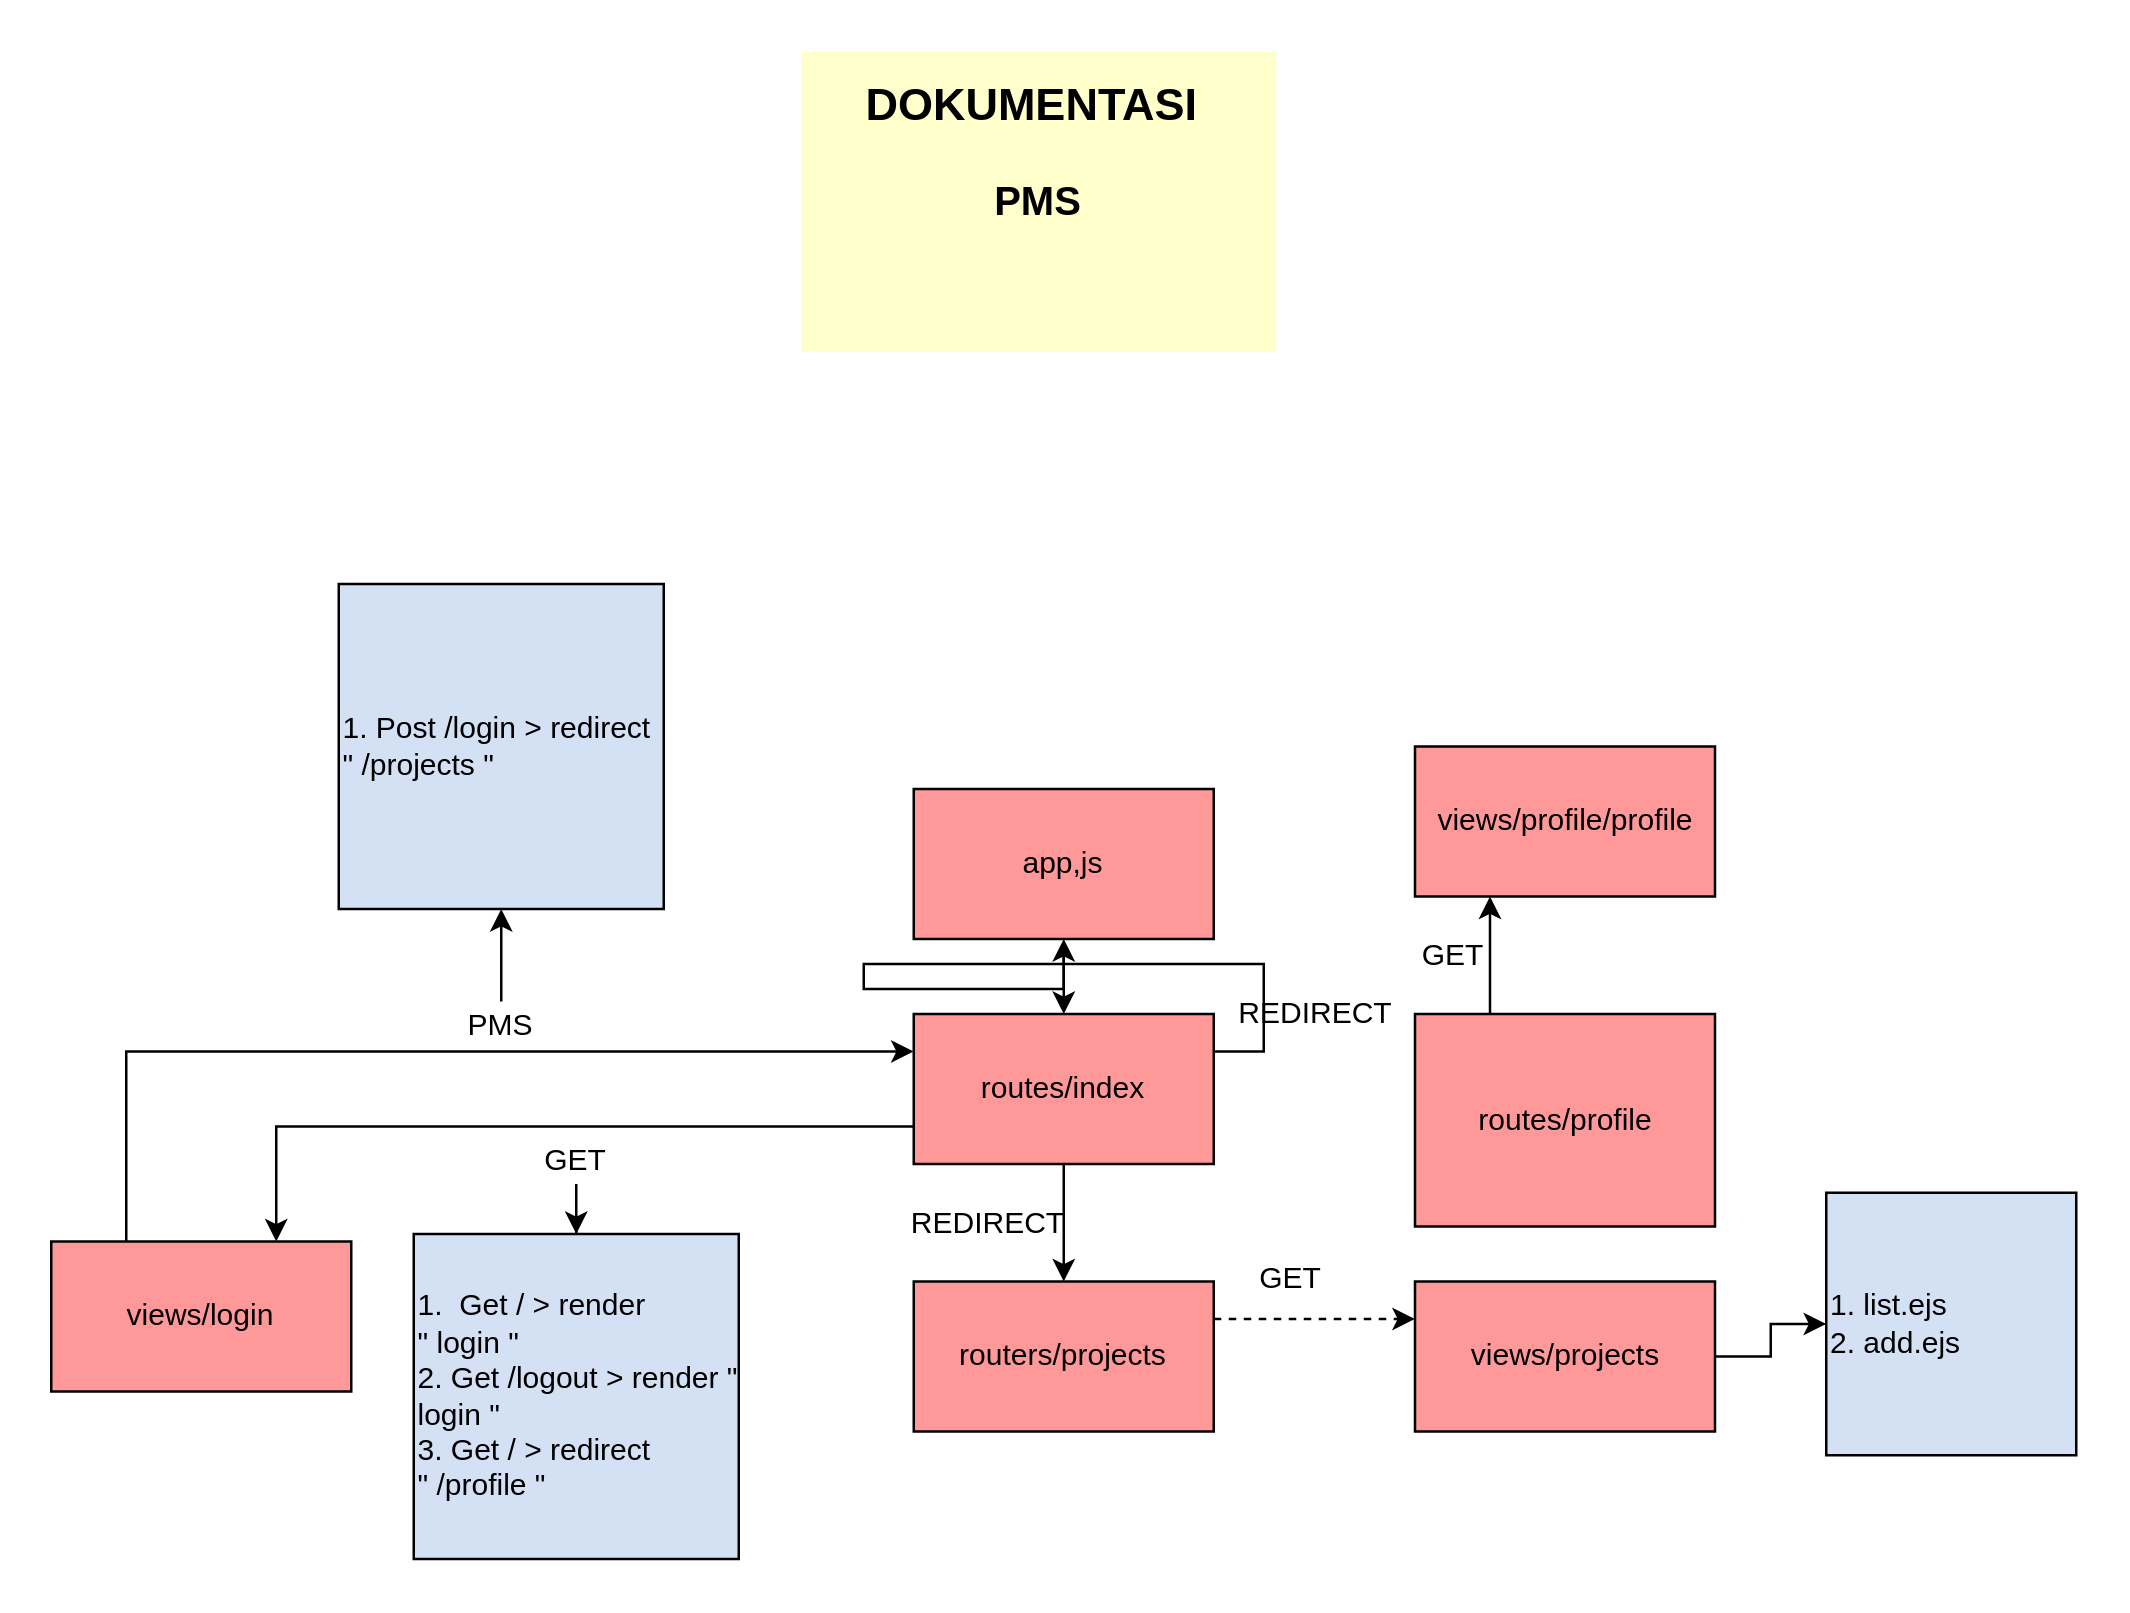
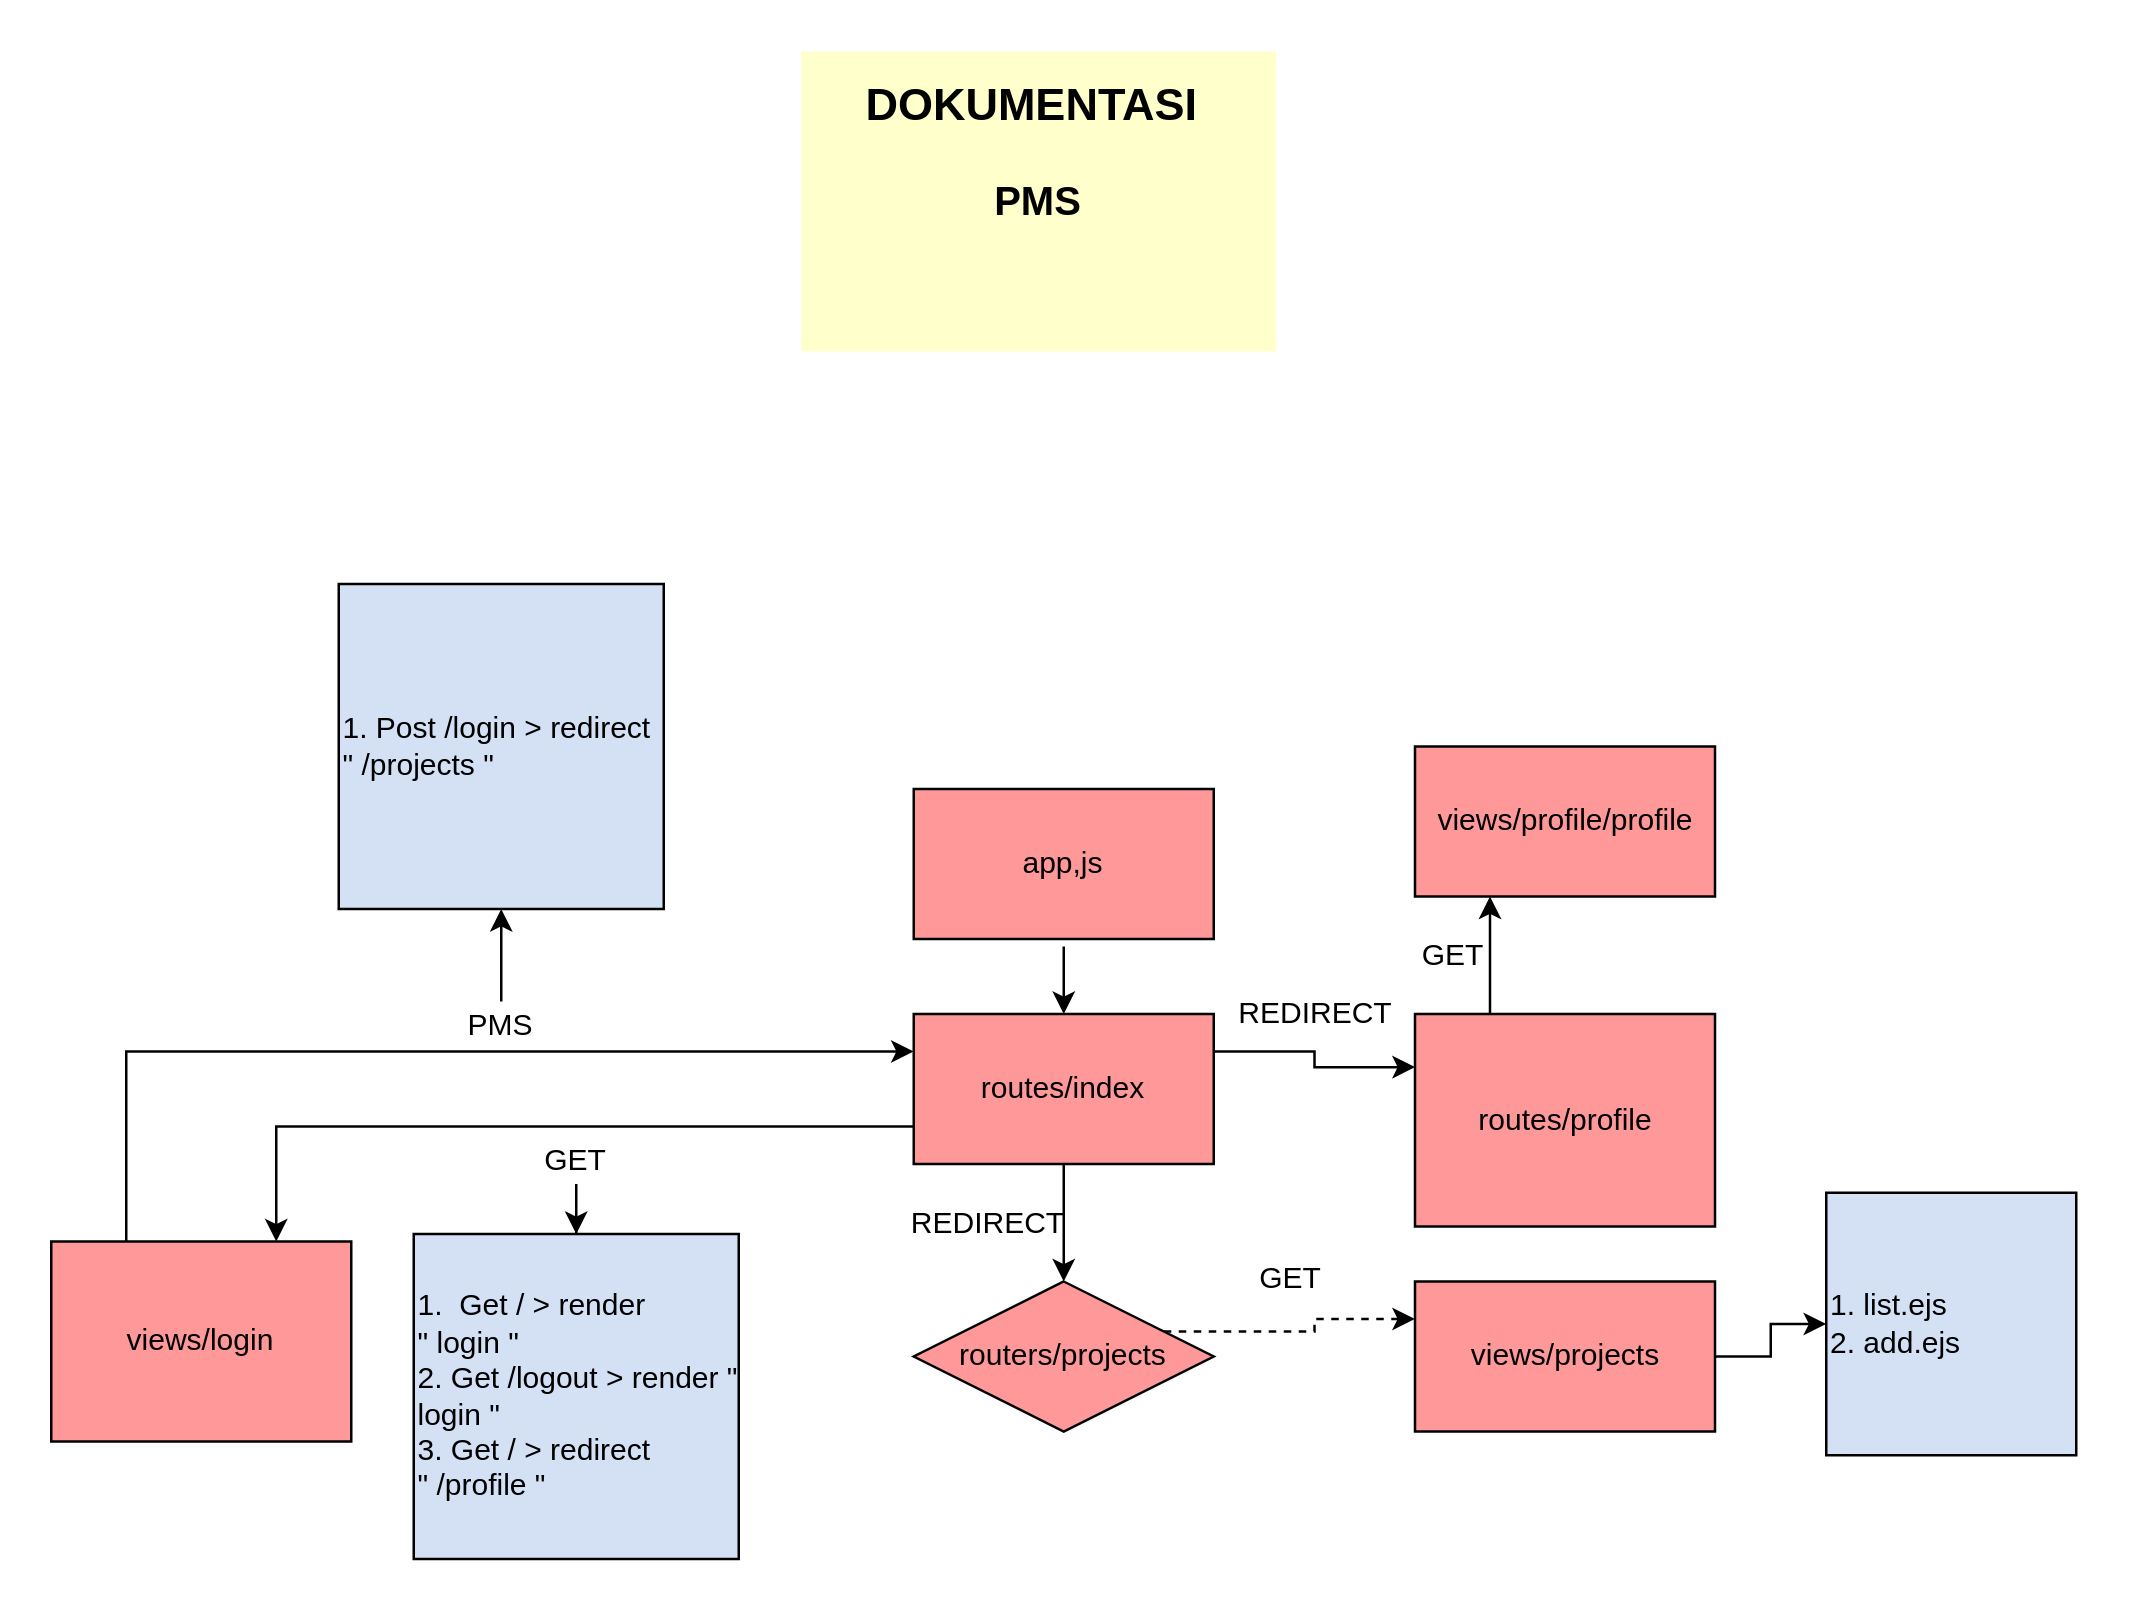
edge "routes/index" -> "app,js": now "routes/index" -> "routes/profile"
node "views/login": size 300x150 -> 300x200
node "routers/projects": shape rectangle -> diamond
